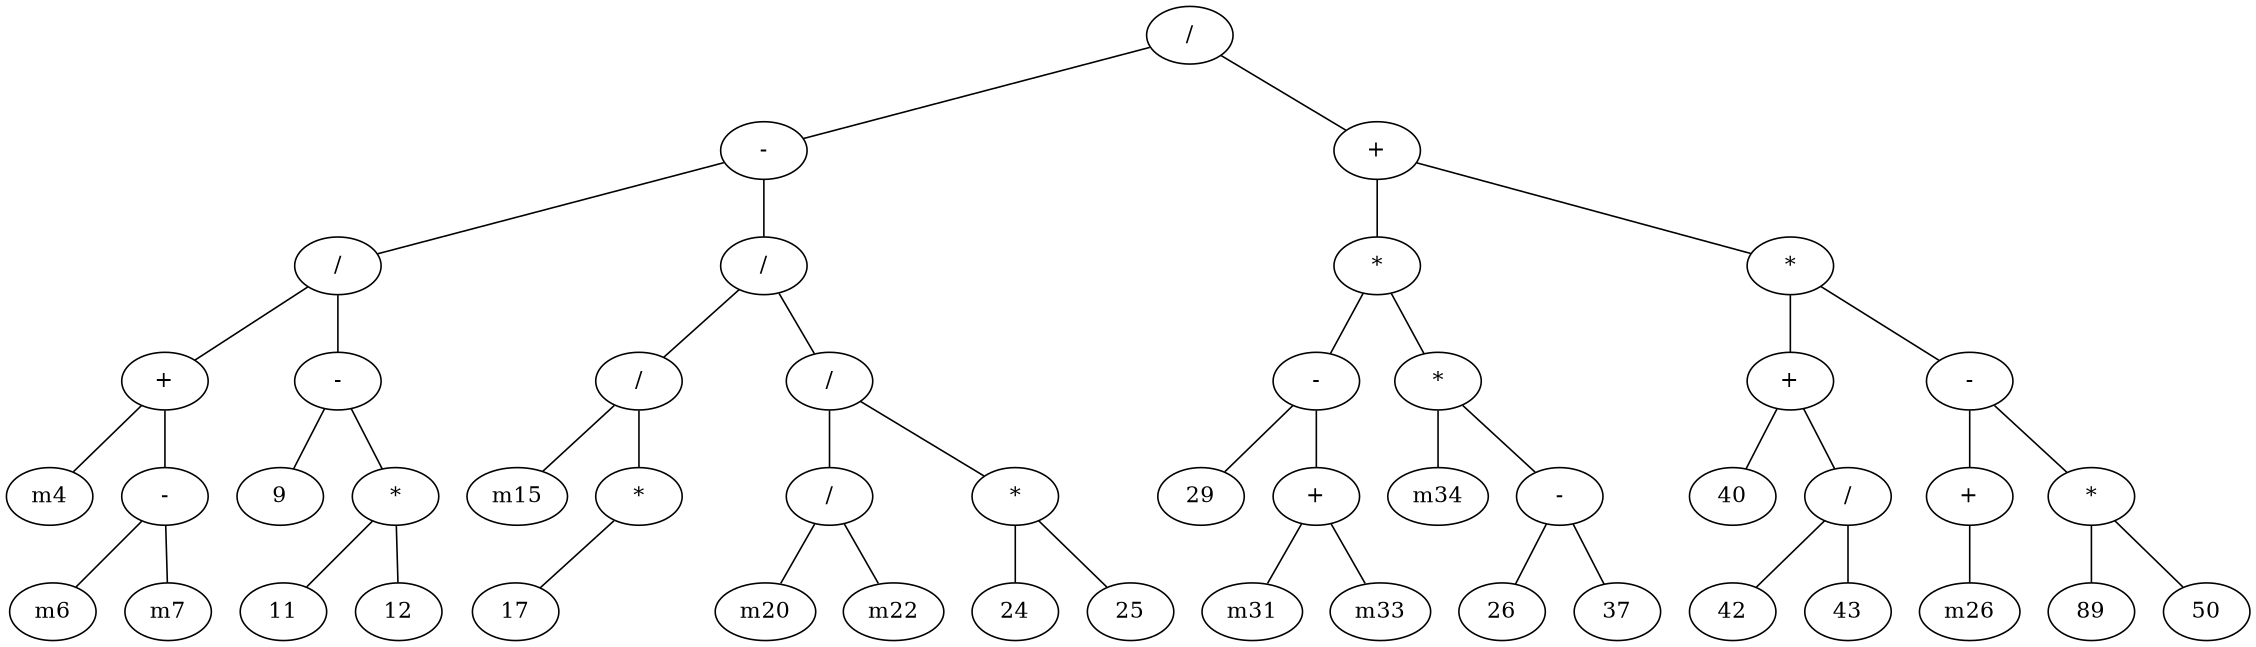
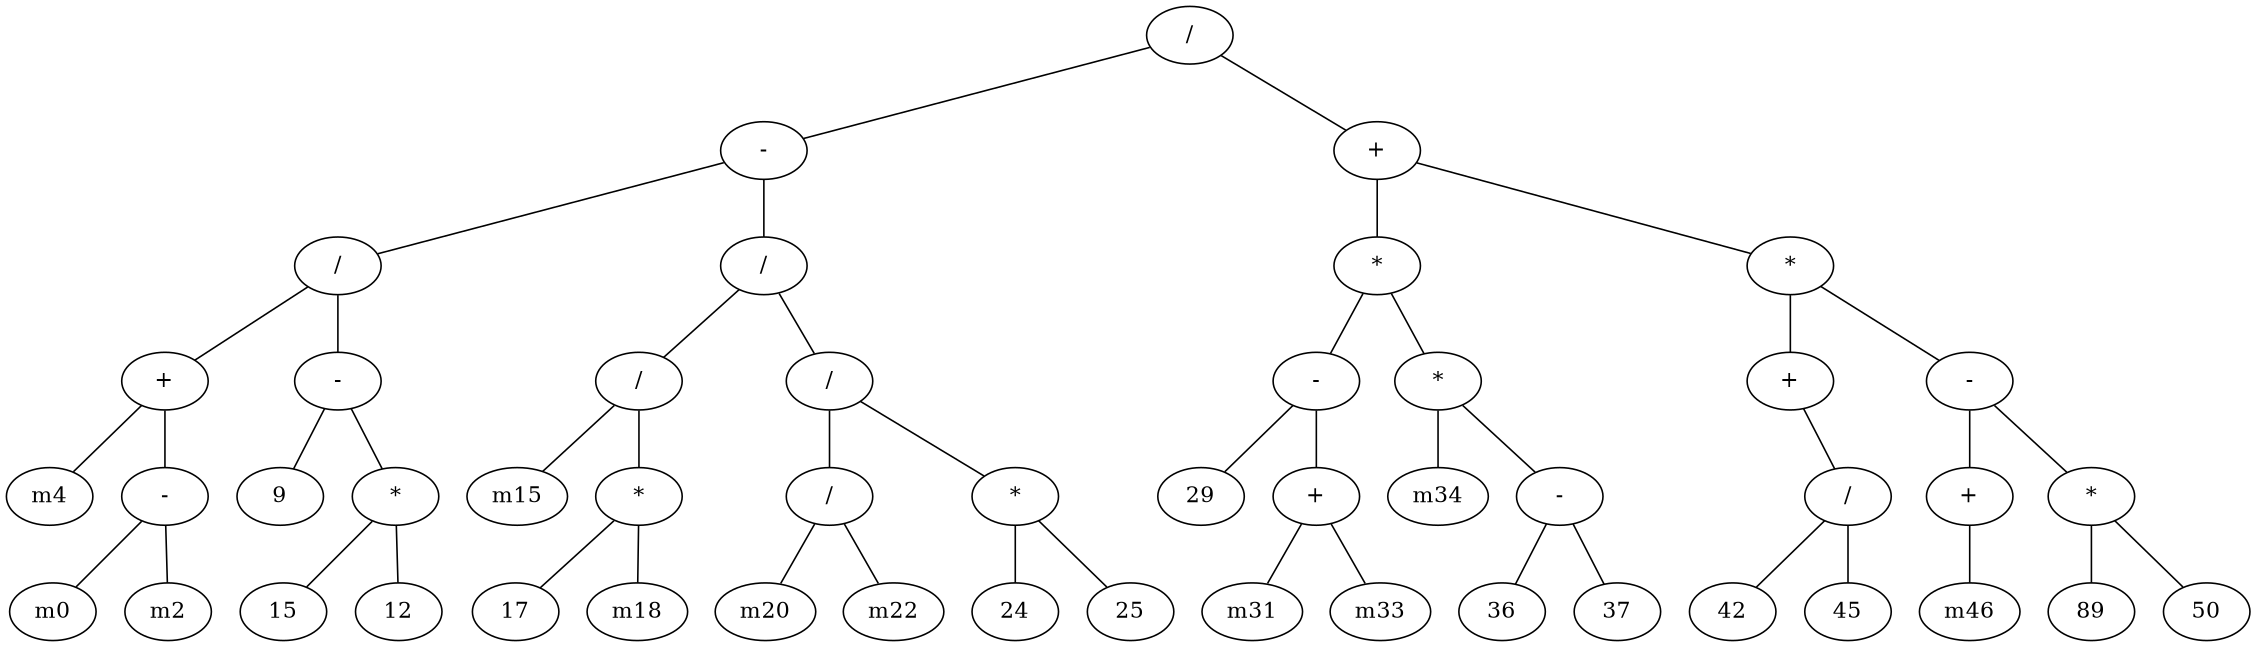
node "40": removed
node "m6": label "m6" -> "m0"
node "m7": label "m7" -> "m2"
node "11": label "11" -> "15"
node "m18": added
node "26": label "26" -> "36"
node "43": label "43" -> "45"
node "m26": label "m26" -> "m46"
